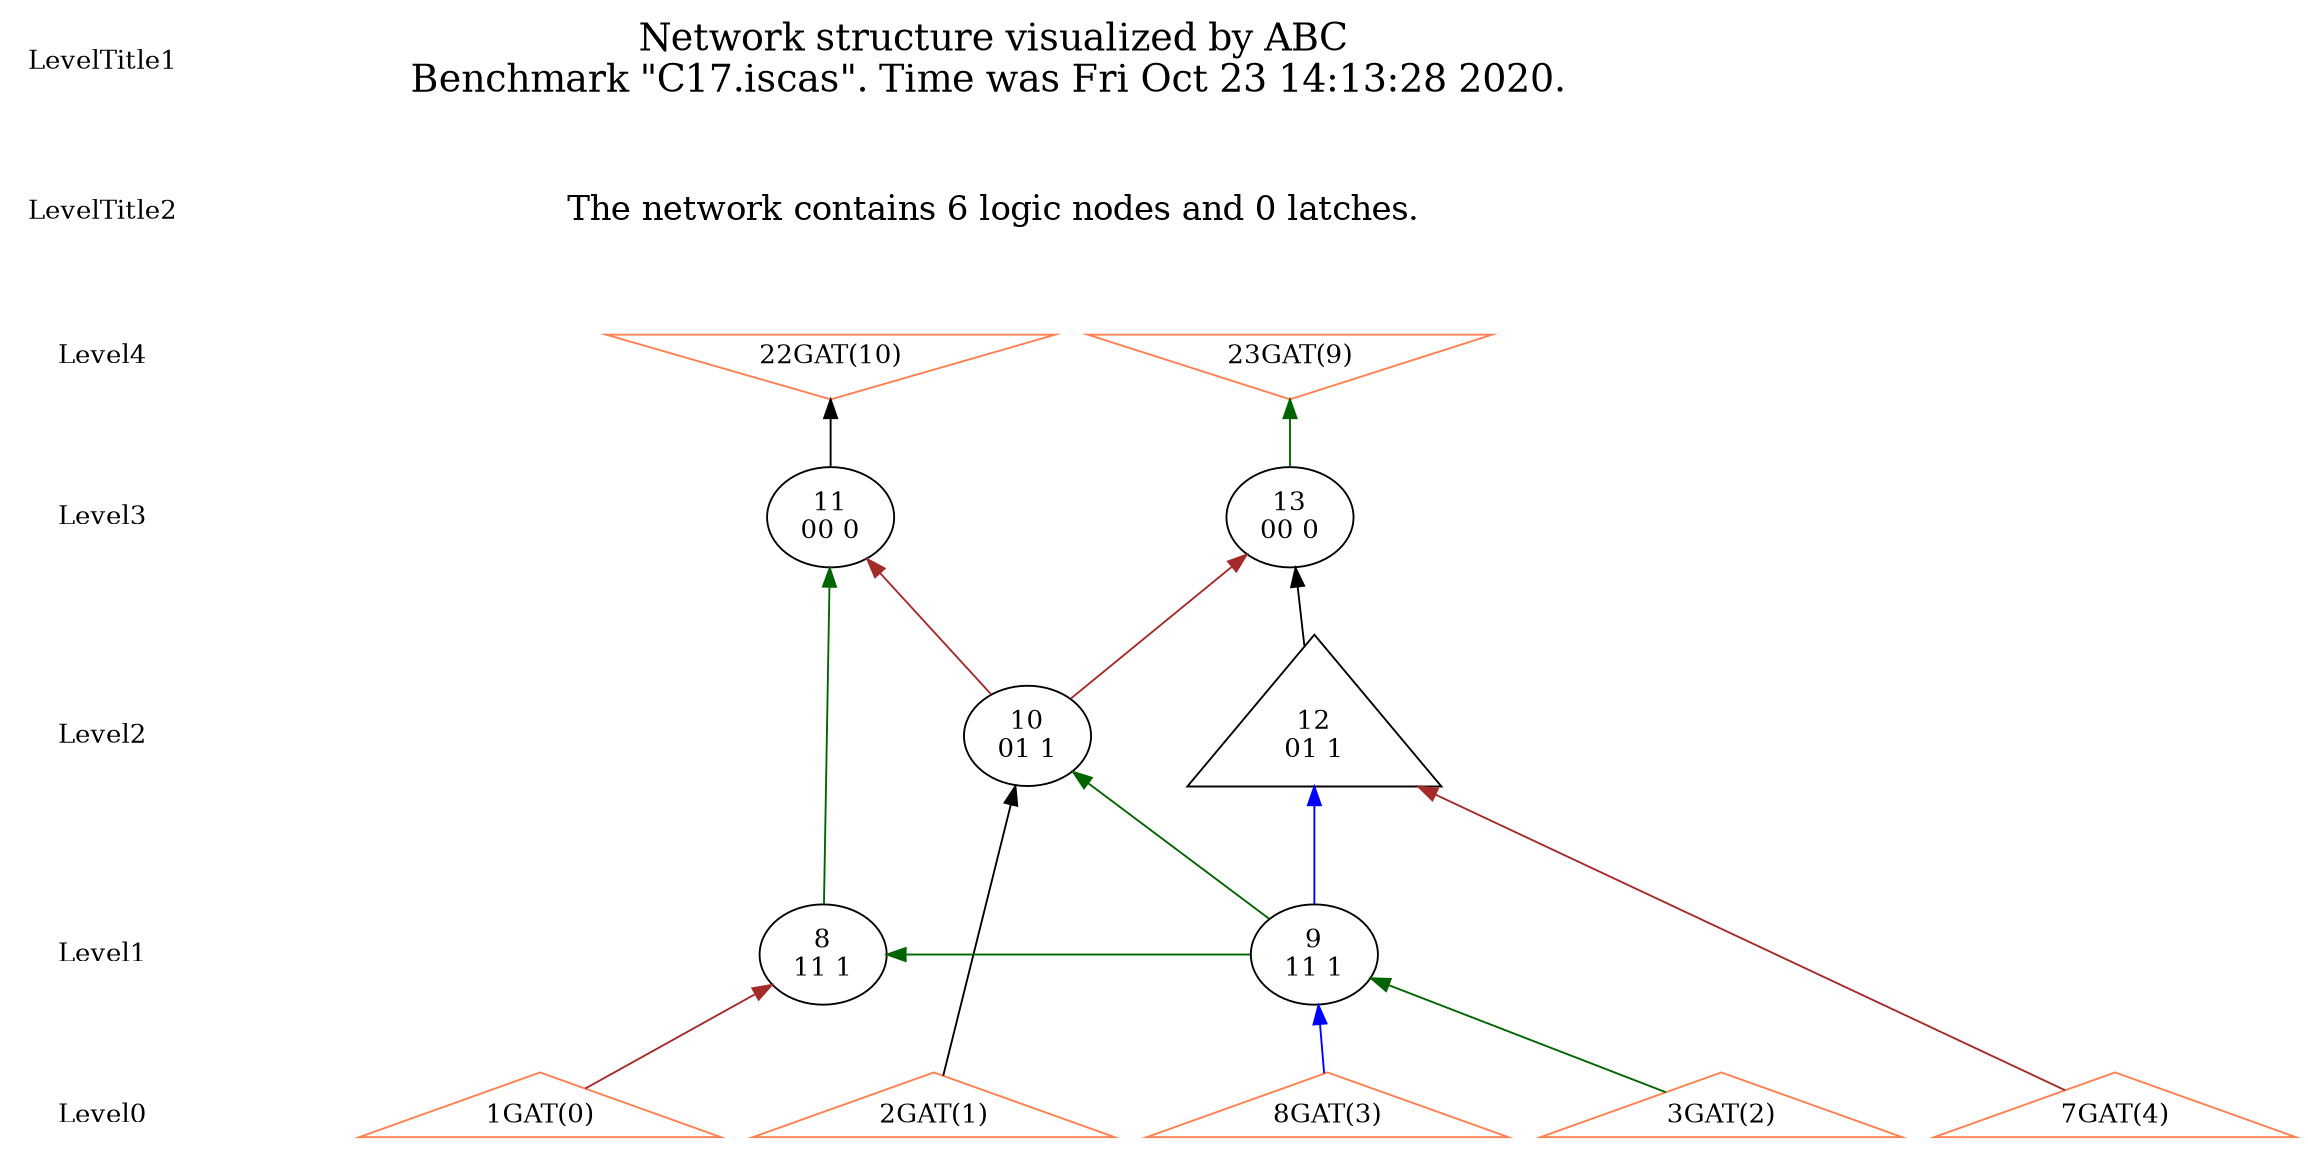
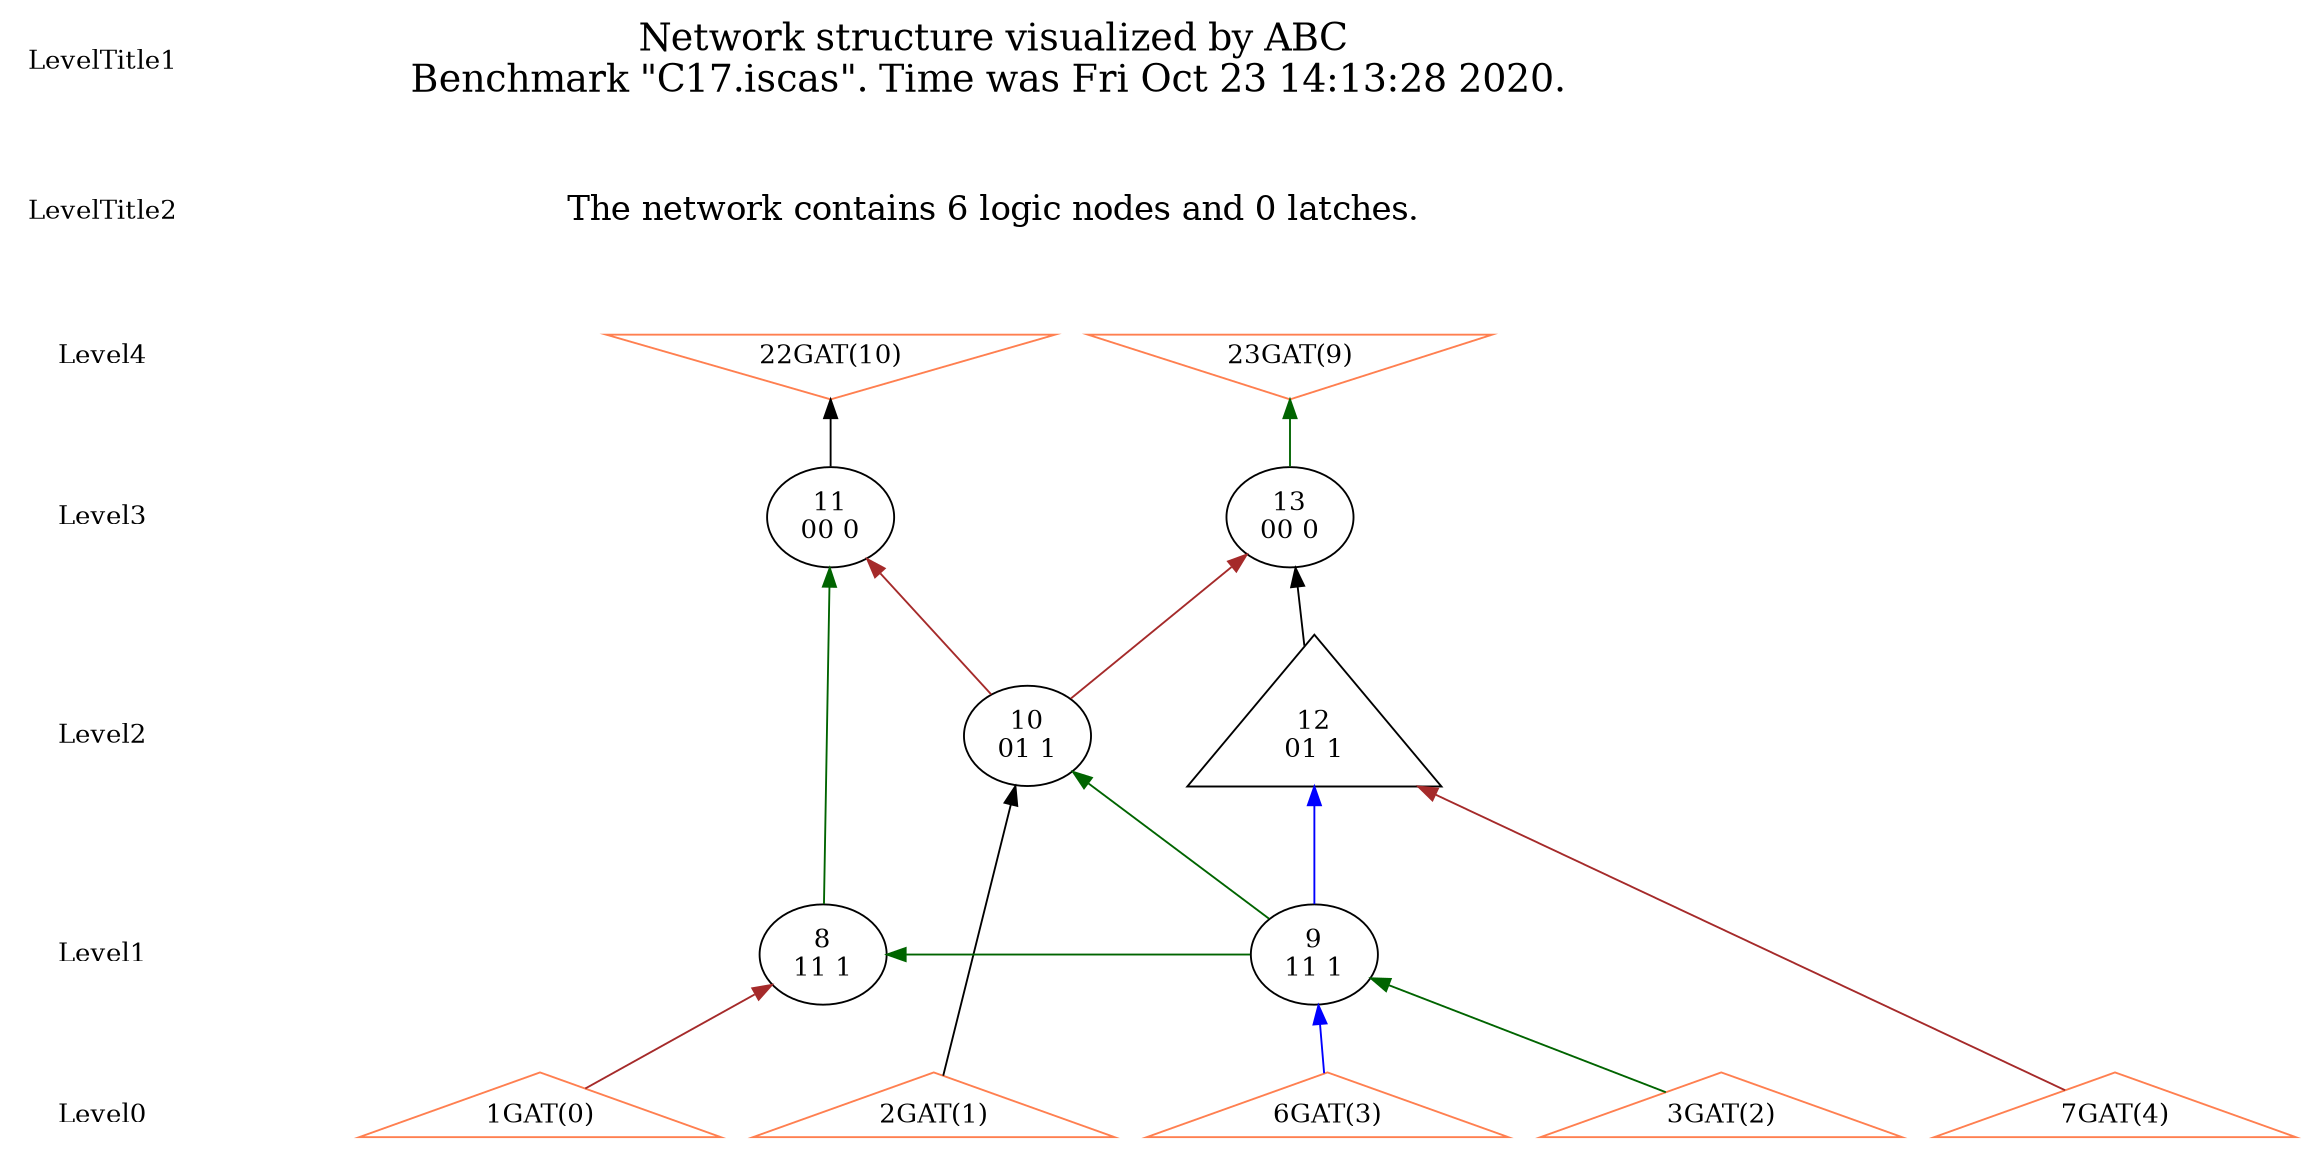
node "8GAT(3)": label "8GAT(3)" -> "6GAT(3)"
